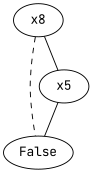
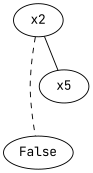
node "x8": label "x8" -> "x2"
edge "x5" -- "False": removed
